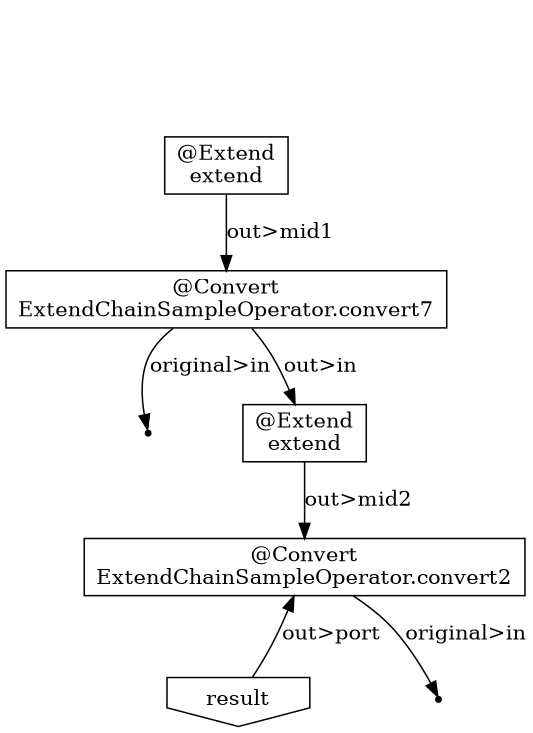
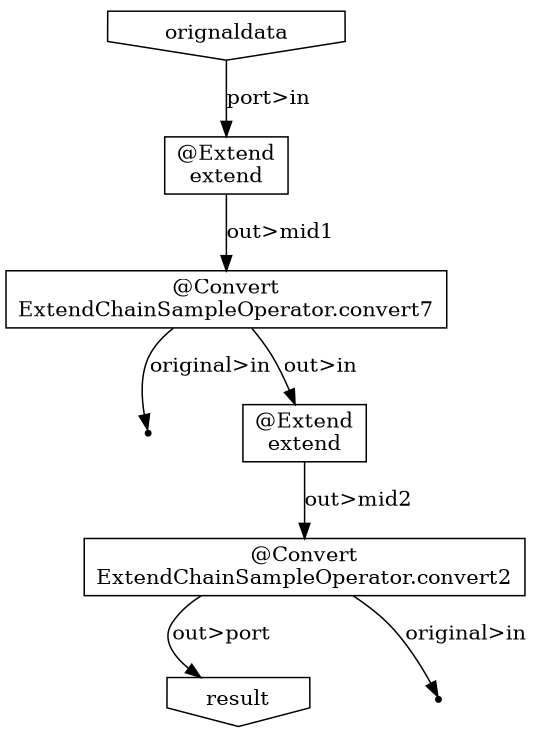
node "orignaldata": added
edge "result" -> "@Convert ExtendChainSampleOperator.convert2": reversed
